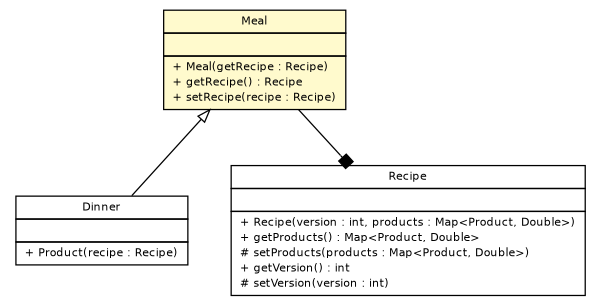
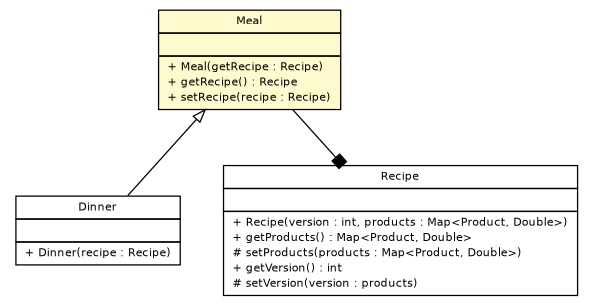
node "Dinner": text "+ Product(recipe : Recipe)" -> "+ Dinner(recipe : Recipe)"
node "Recipe": text "# setVersion(version : int)" -> "# setVersion(version : products)"
